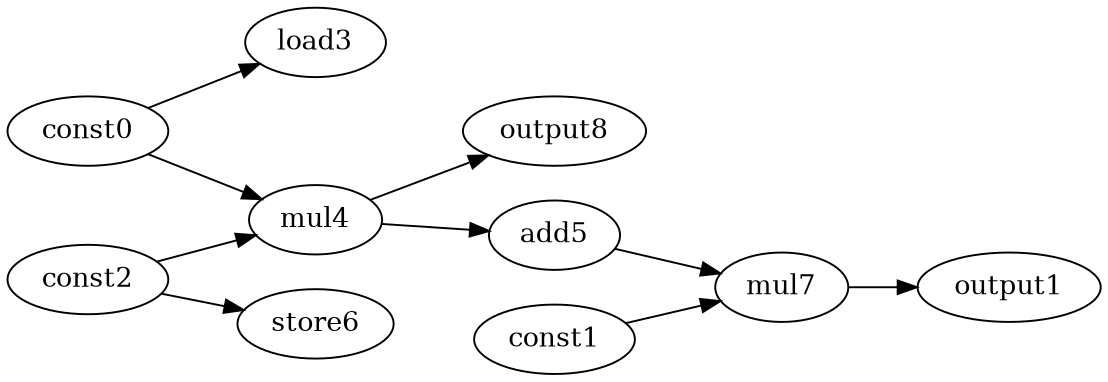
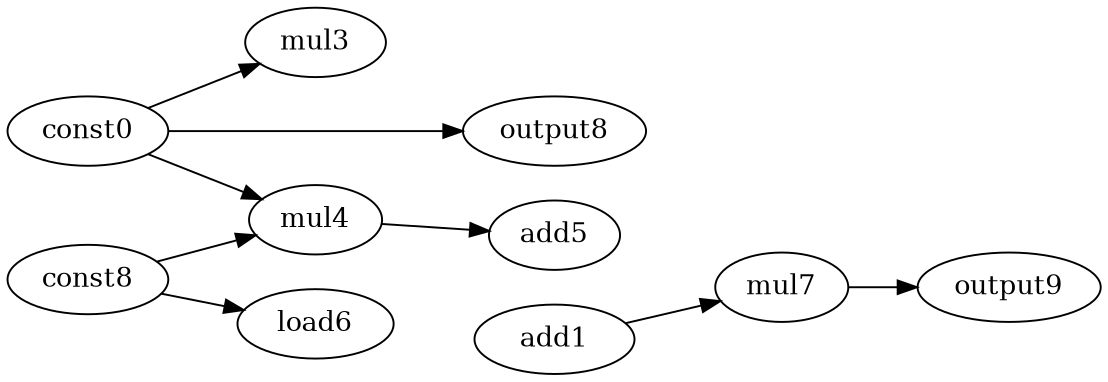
node "load3": label "load3" -> "mul3"
edge "mul4" -> "output8": now "const0" -> "output8"
edge "add5" -> "mul7": removed
node "const2": label "const2" -> "const8"
node "output1": label "output1" -> "output9"
node "store6": label "store6" -> "load6"
node "const1": label "const1" -> "add1"
